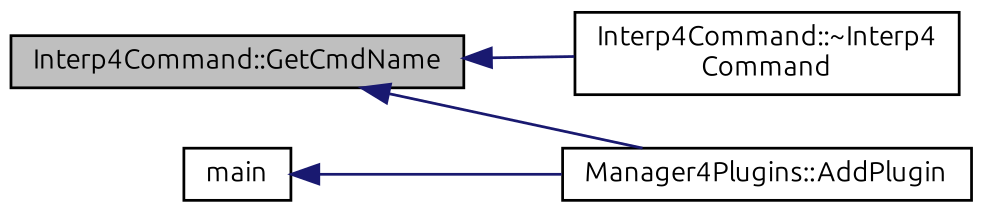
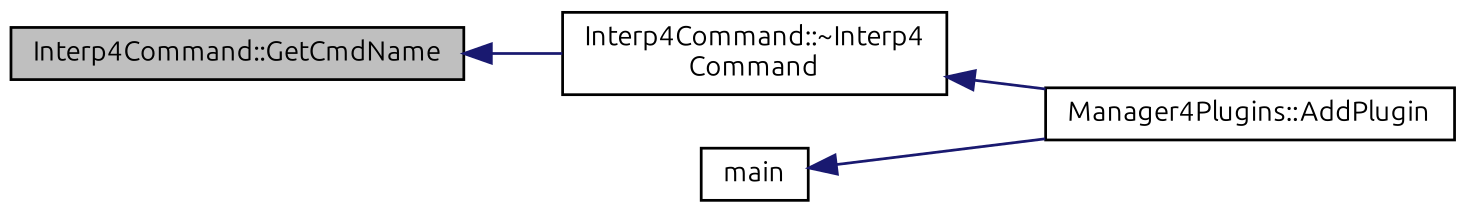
edge "Manager4Plugins::AddPlugin" -> "Interp4Command::GetCmdName": now "Manager4Plugins::AddPlugin" -> "Interp4Command::~Interp4 Command"
